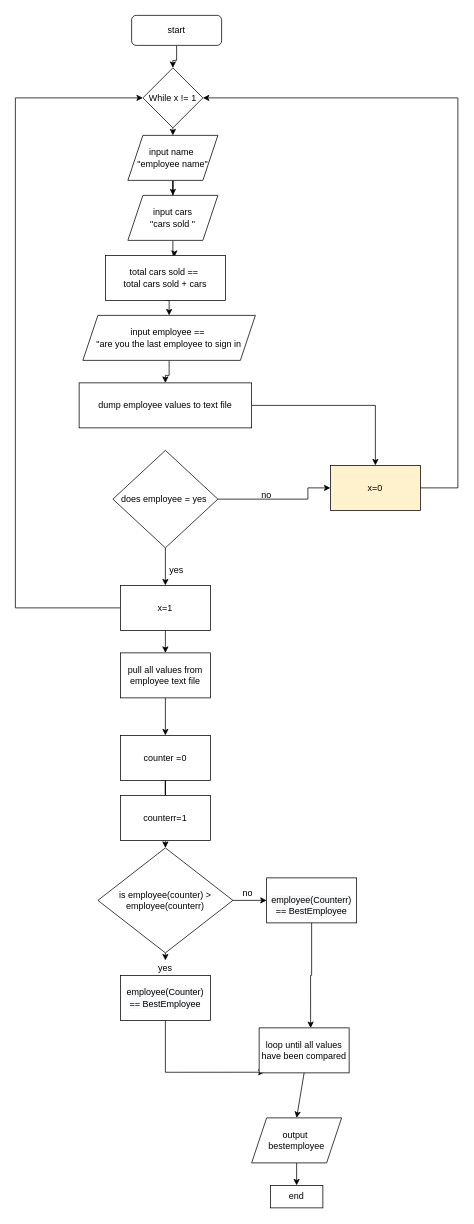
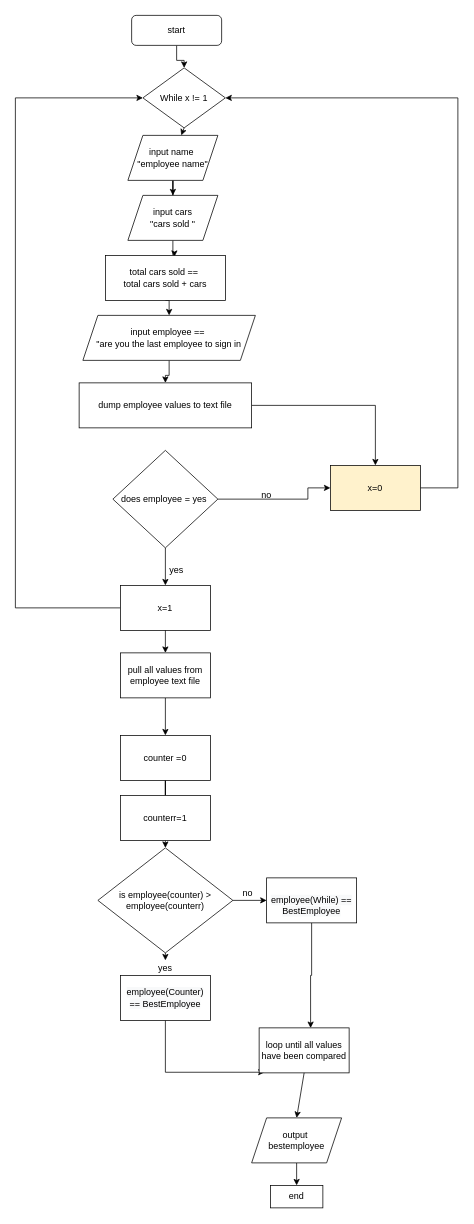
node "While x != 1": size 60x60 -> 83x60
node "employee(Counterr) == BestEmployee": label "employee(Counterr) == BestEmployee" -> "employee(While) == BestEmployee"
